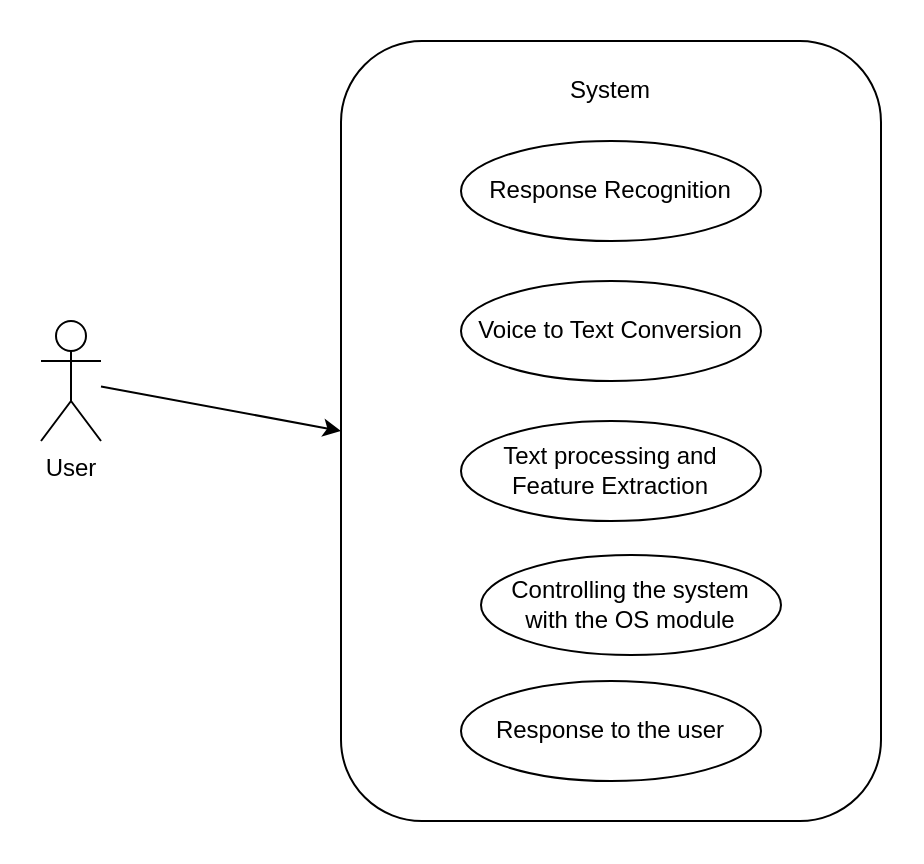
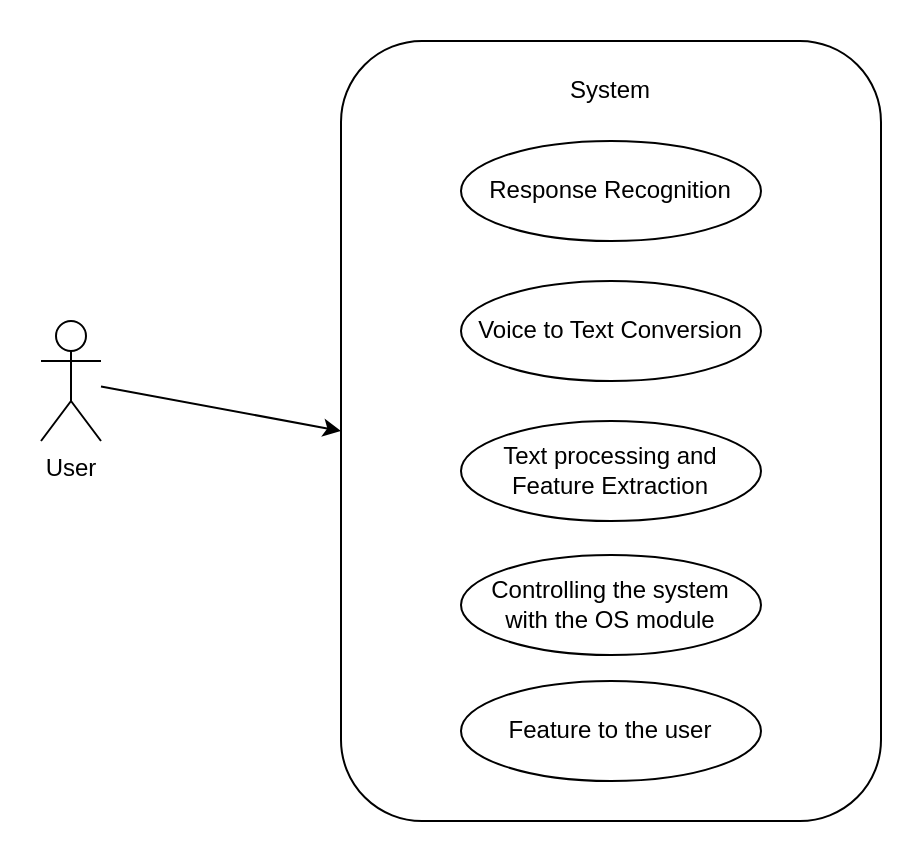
node "Controlling the system with the OS module": moved (631, 605) -> (611, 605)
node "Response to the user": label "Response to the user" -> "Feature to the user"
